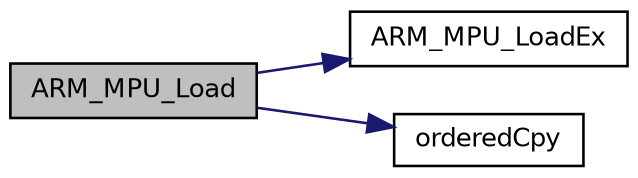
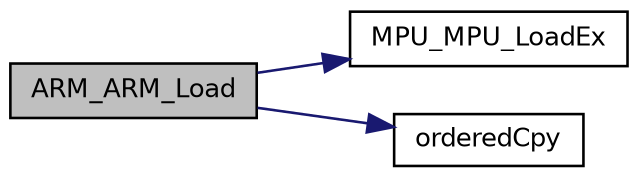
node "ARM_MPU_LoadEx": label "ARM_MPU_LoadEx" -> "MPU_MPU_LoadEx"
node "ARM_MPU_Load": label "ARM_MPU_Load" -> "ARM_ARM_Load"
